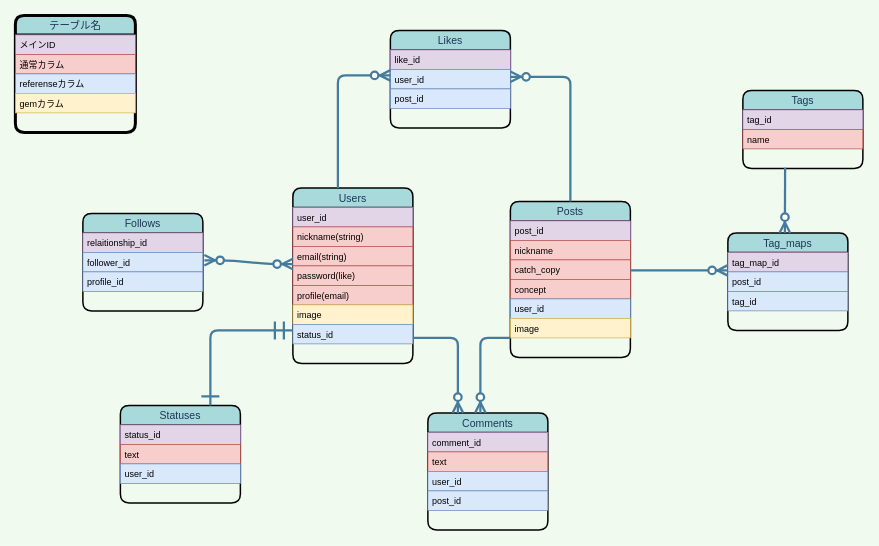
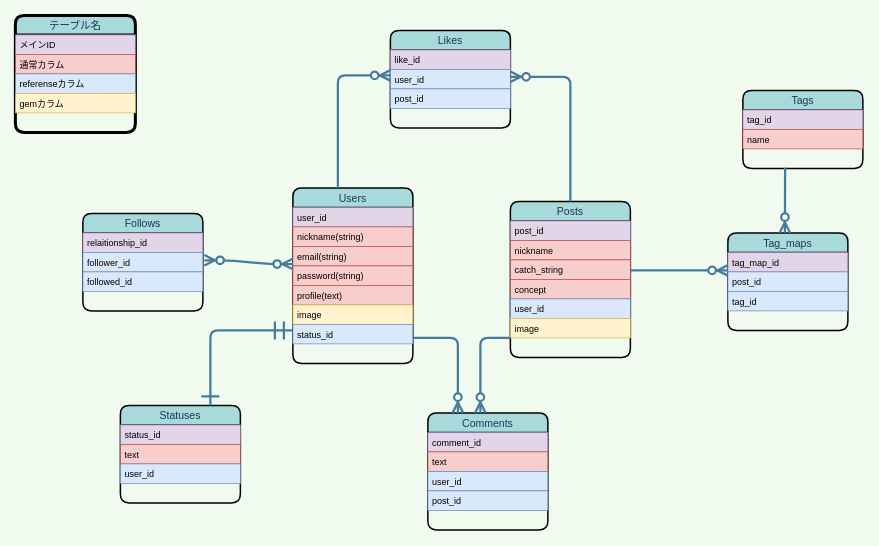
node "catch_copy": label "catch_copy" -> "catch_string"
node "password(like)": label "password(like)" -> "password(string)"
node "profile_id": label "profile_id" -> "followed_id"
node "profile(email)": label "profile(email)" -> "profile(text)"
